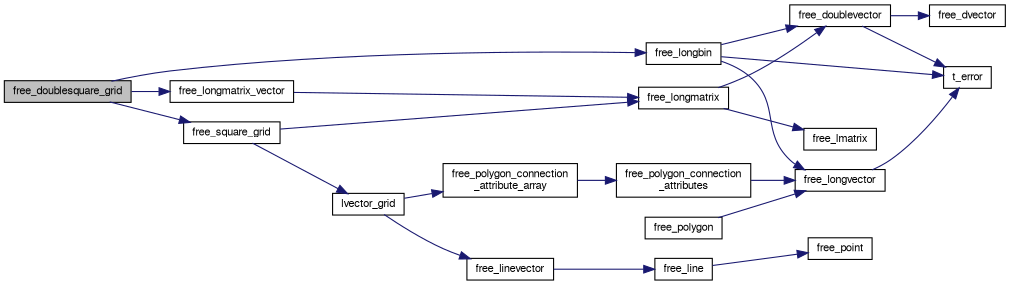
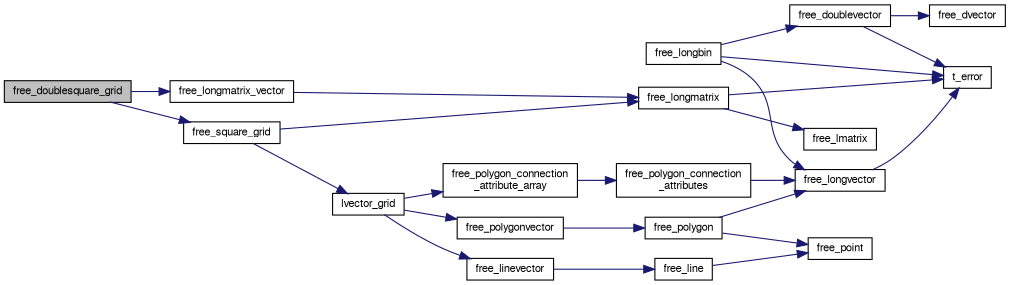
edge "free_doublesquare_grid" -> "free_longbin": removed
edge "free_longmatrix" -> "free_doublevector": now "free_longmatrix" -> "t_error"
node "free_polygonvector": added
edge "free_polygon" -> "free_point": added
